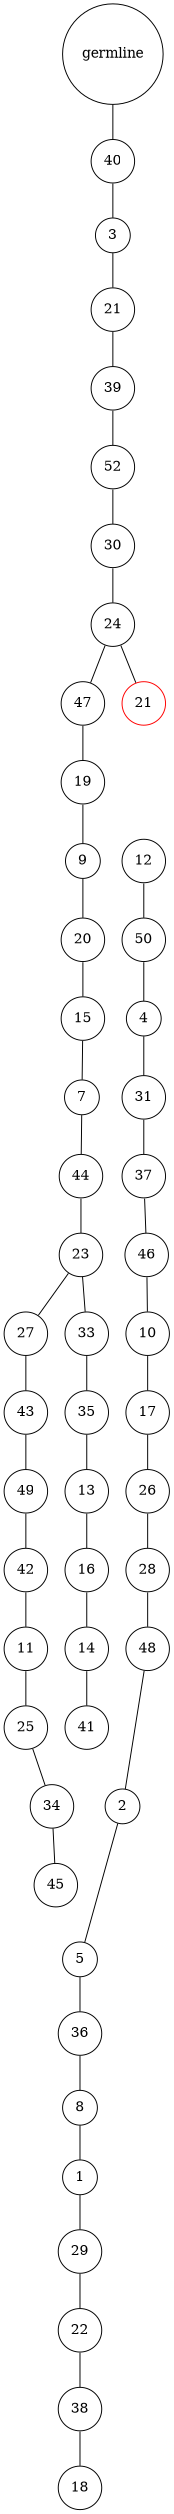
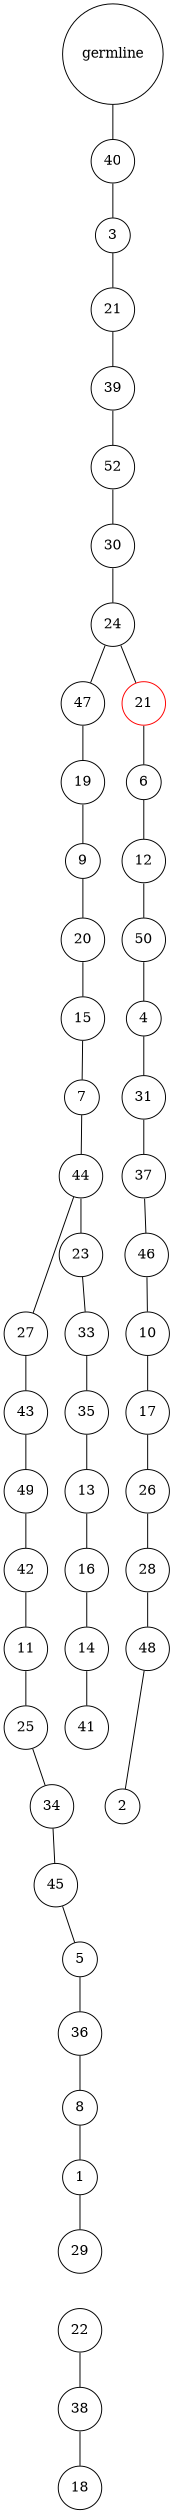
node "6": added
edge "23" -- "27": now "44" -- "27"
edge "2" -- "5": now "45" -- "5"
edge "29" -- "22": removed
